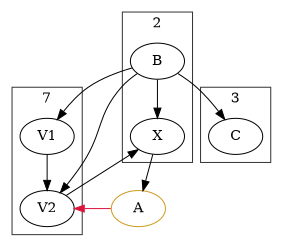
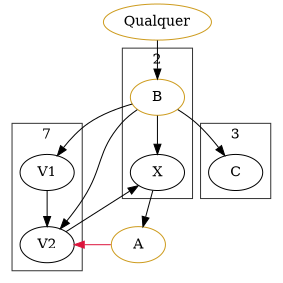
node "Qualquer": added
node "B": color black -> goldenrod3
